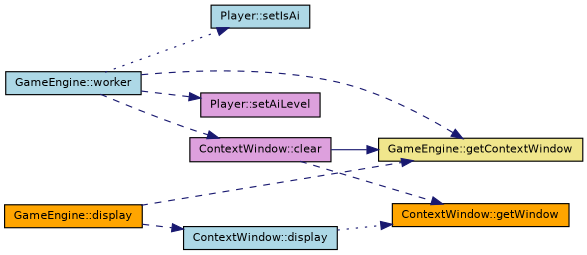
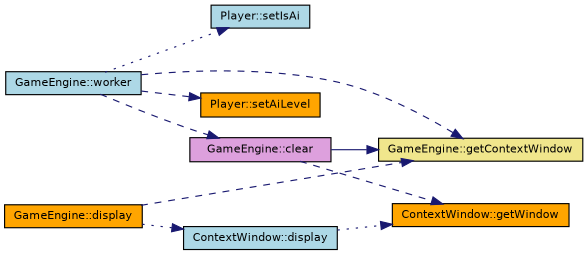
node "Player::setAiLevel": fillcolor plum -> orange
node "ContextWindow::clear": label "ContextWindow::clear" -> "GameEngine::clear"
edge "GameEngine::display" -> "ContextWindow::display": style dashed -> dotted
